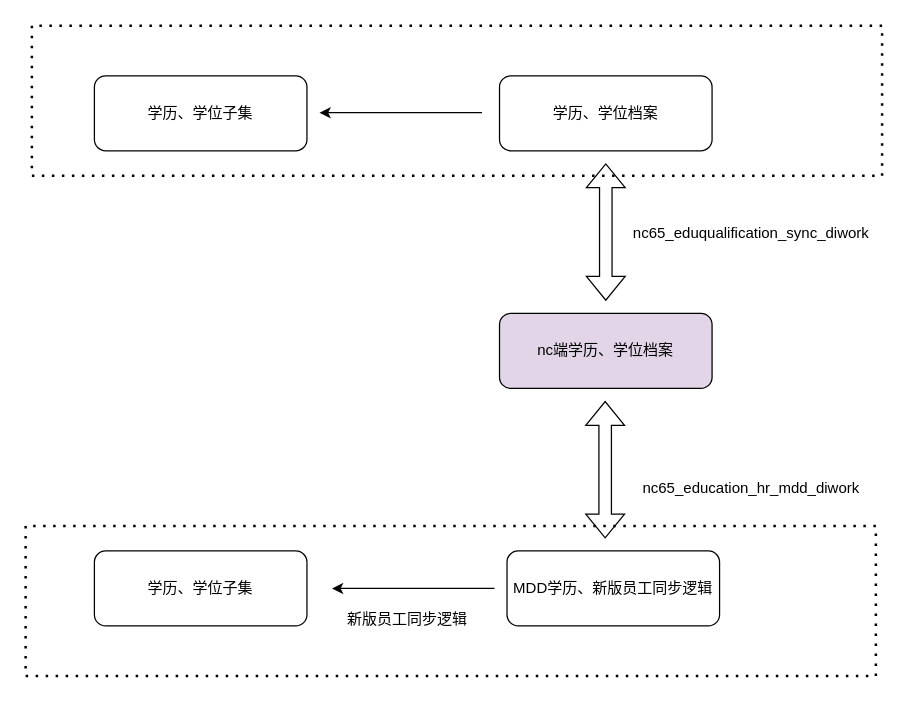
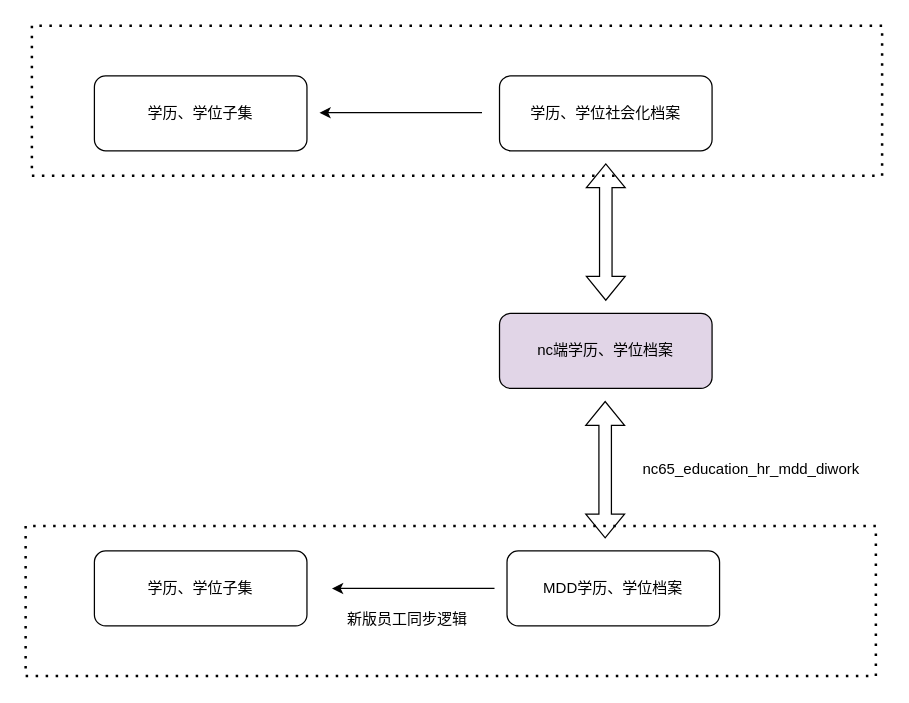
node "学历、学位档案": label "学历、学位档案" -> "学历、学位社会化档案"
node "nc65_eduqualification_sync_diwork": removed
node "nc65_education_hr_mdd_diwork": moved (751, 488) -> (751, 469)
node "MDD学历、新版员工同步逻辑": label "MDD学历、新版员工同步逻辑" -> "MDD学历、学位档案"
